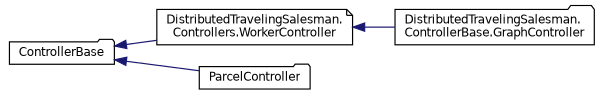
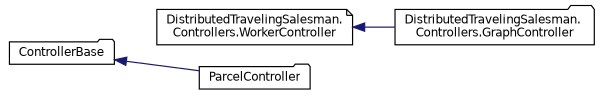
node "DistributedTravelingSalesman. ControllerBase.GraphController": label "DistributedTravelingSalesman. ControllerBase.GraphController" -> "DistributedTravelingSalesman. Controllers.GraphController"
edge "DistributedTravelingSalesman. Controllers.WorkerController" -> "ControllerBase": removed
